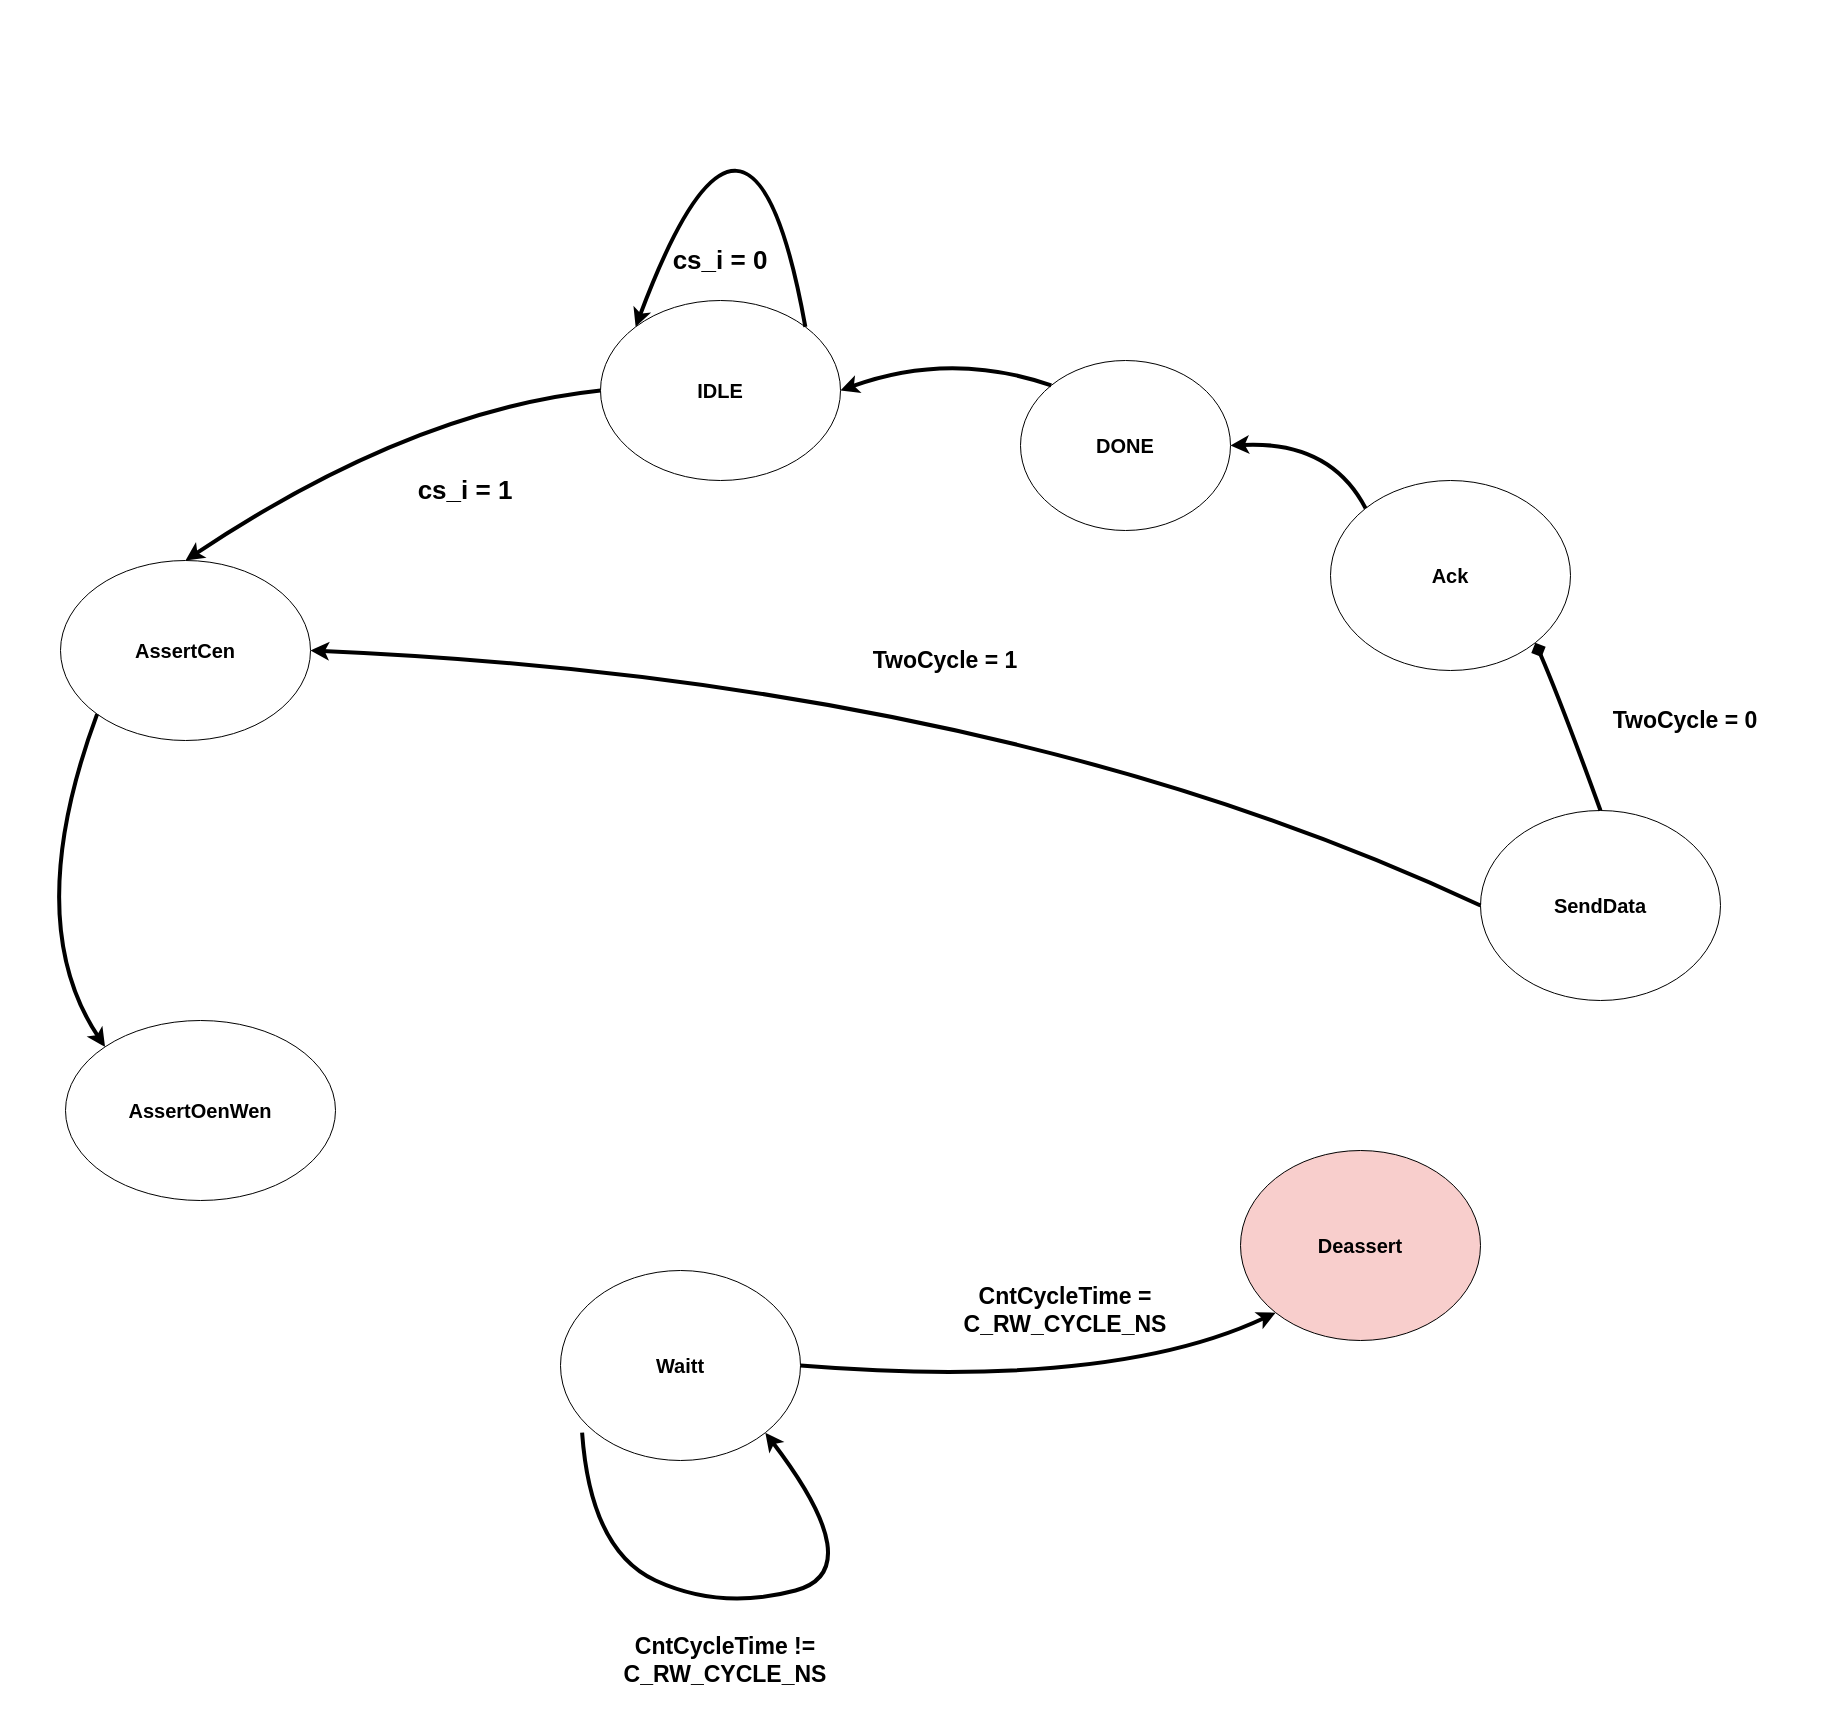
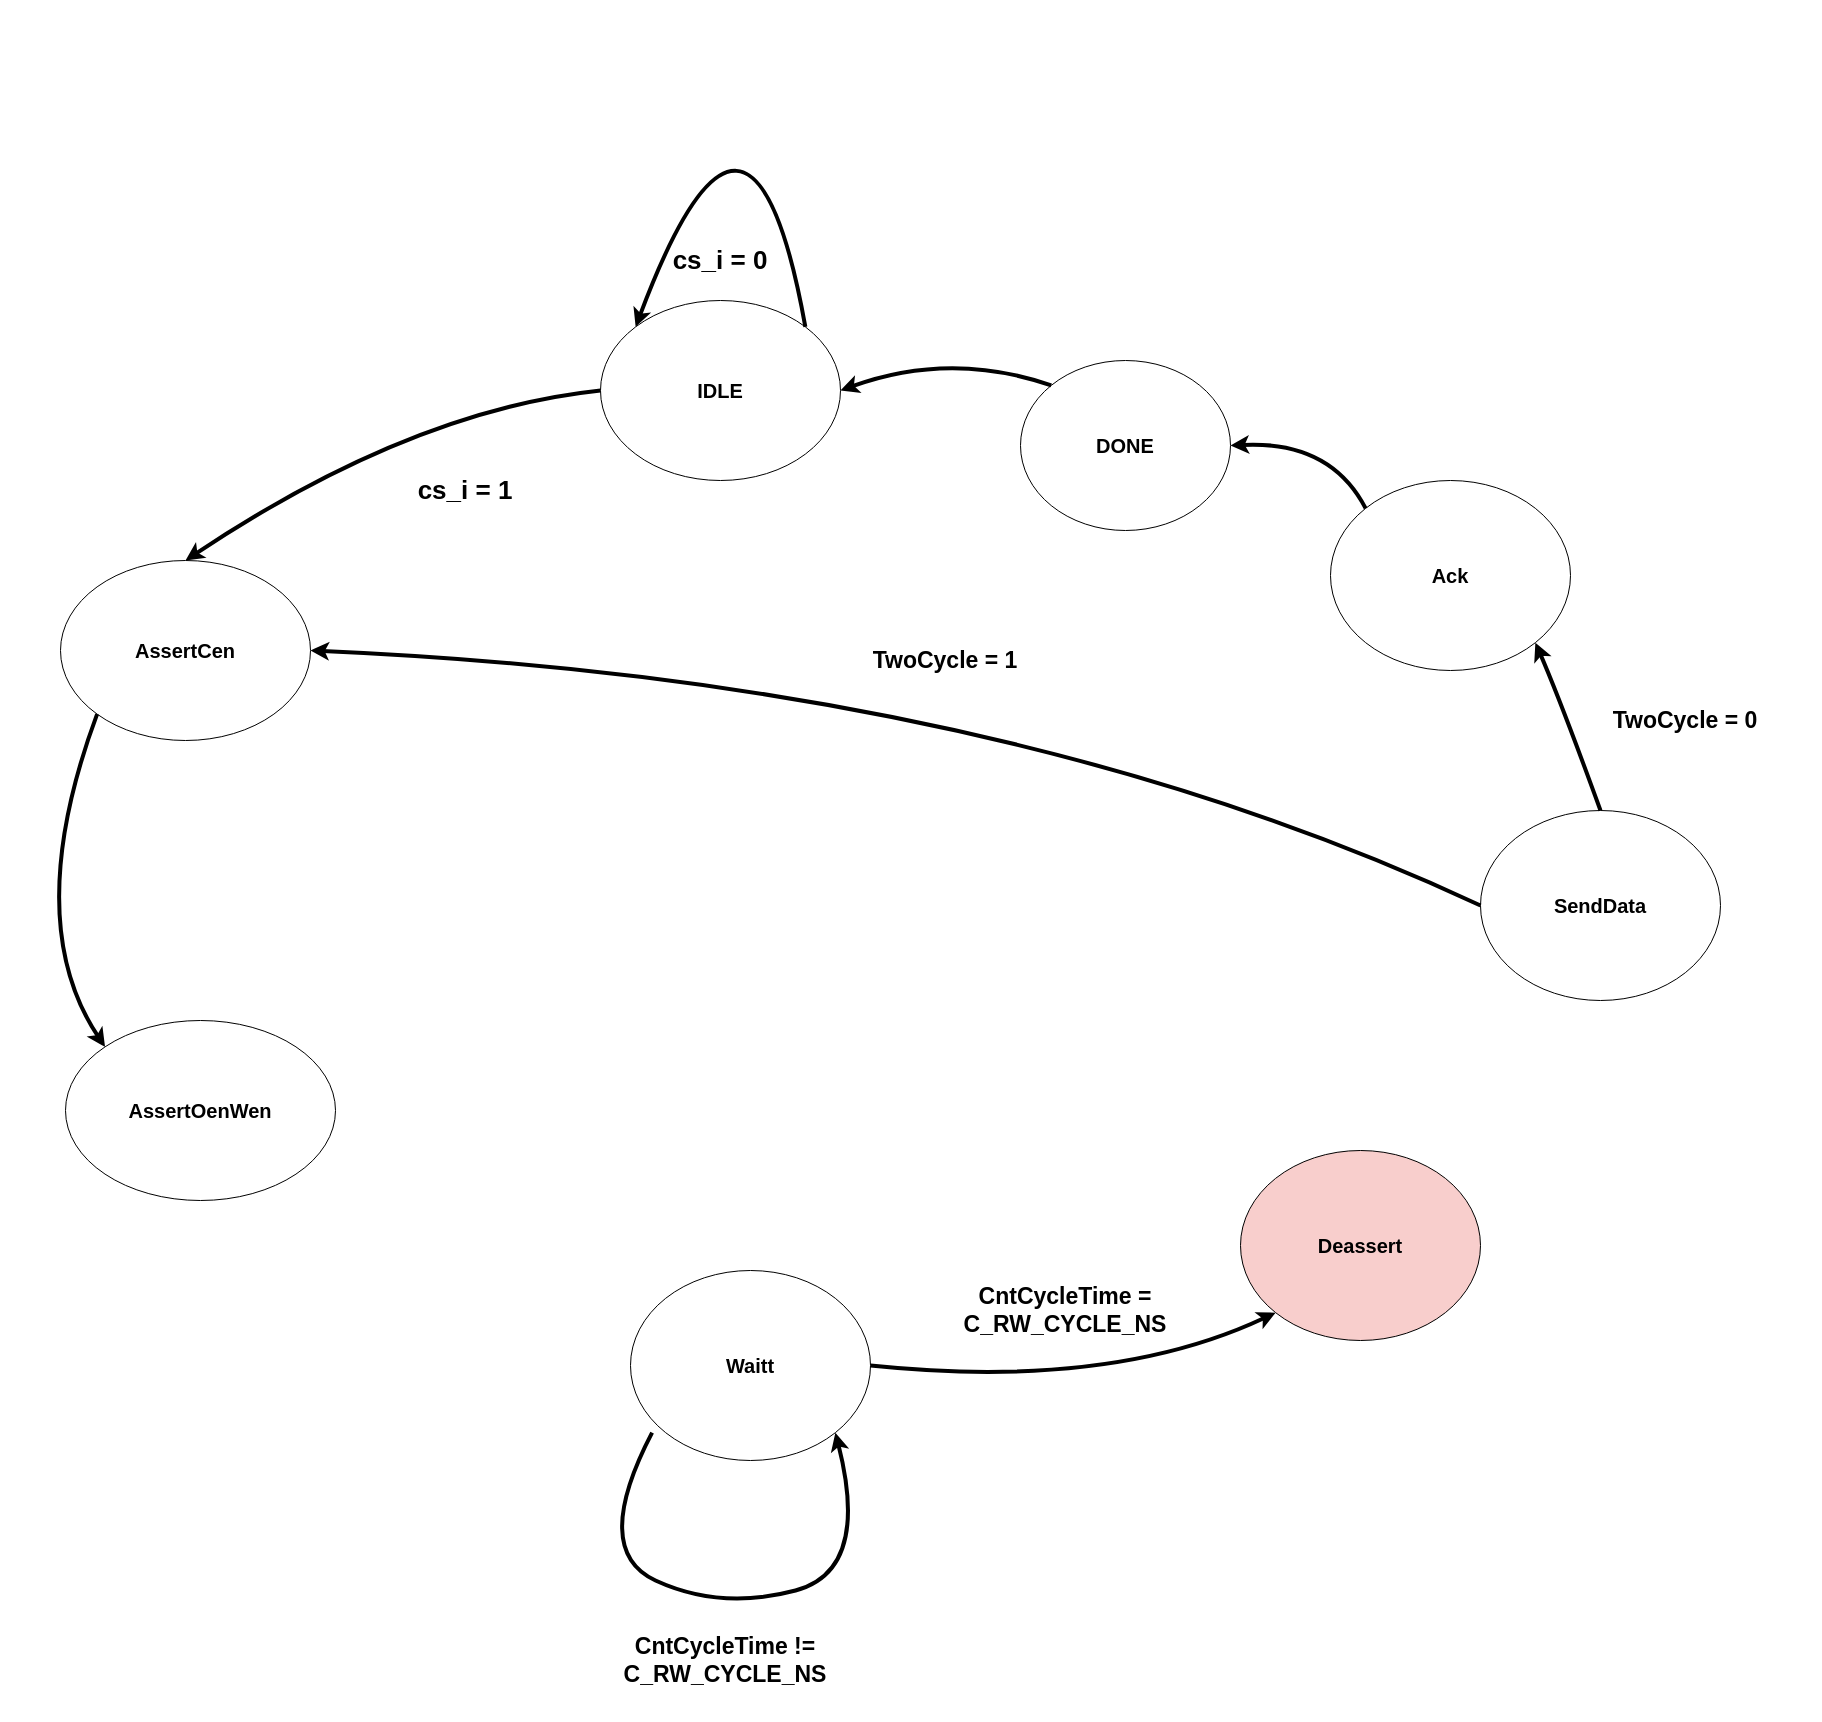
edge "SendData" -> "Ack": arrowhead diamond -> classic
node "Waitt": moved (681, 1366) -> (751, 1366)
